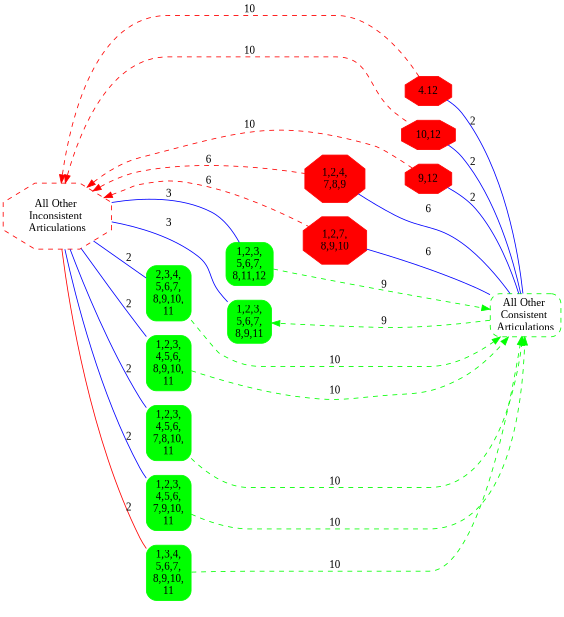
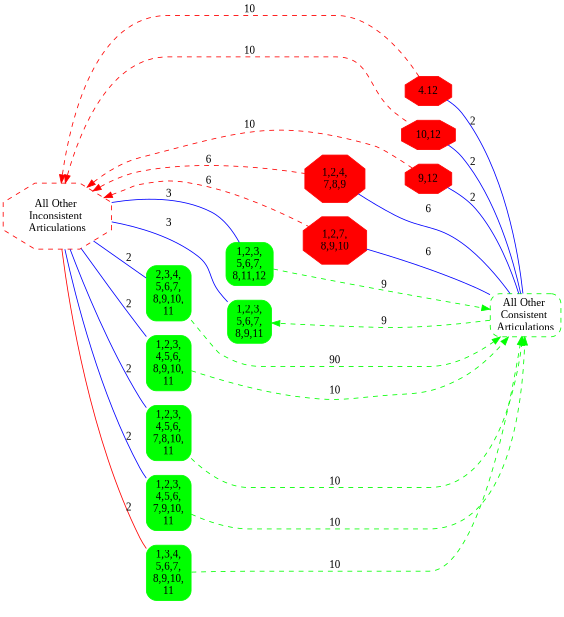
edge "2,3,4, 5,6,7, 8,9,10, 11" -> "All Other Consistent Articulations": label "10" -> "90"
